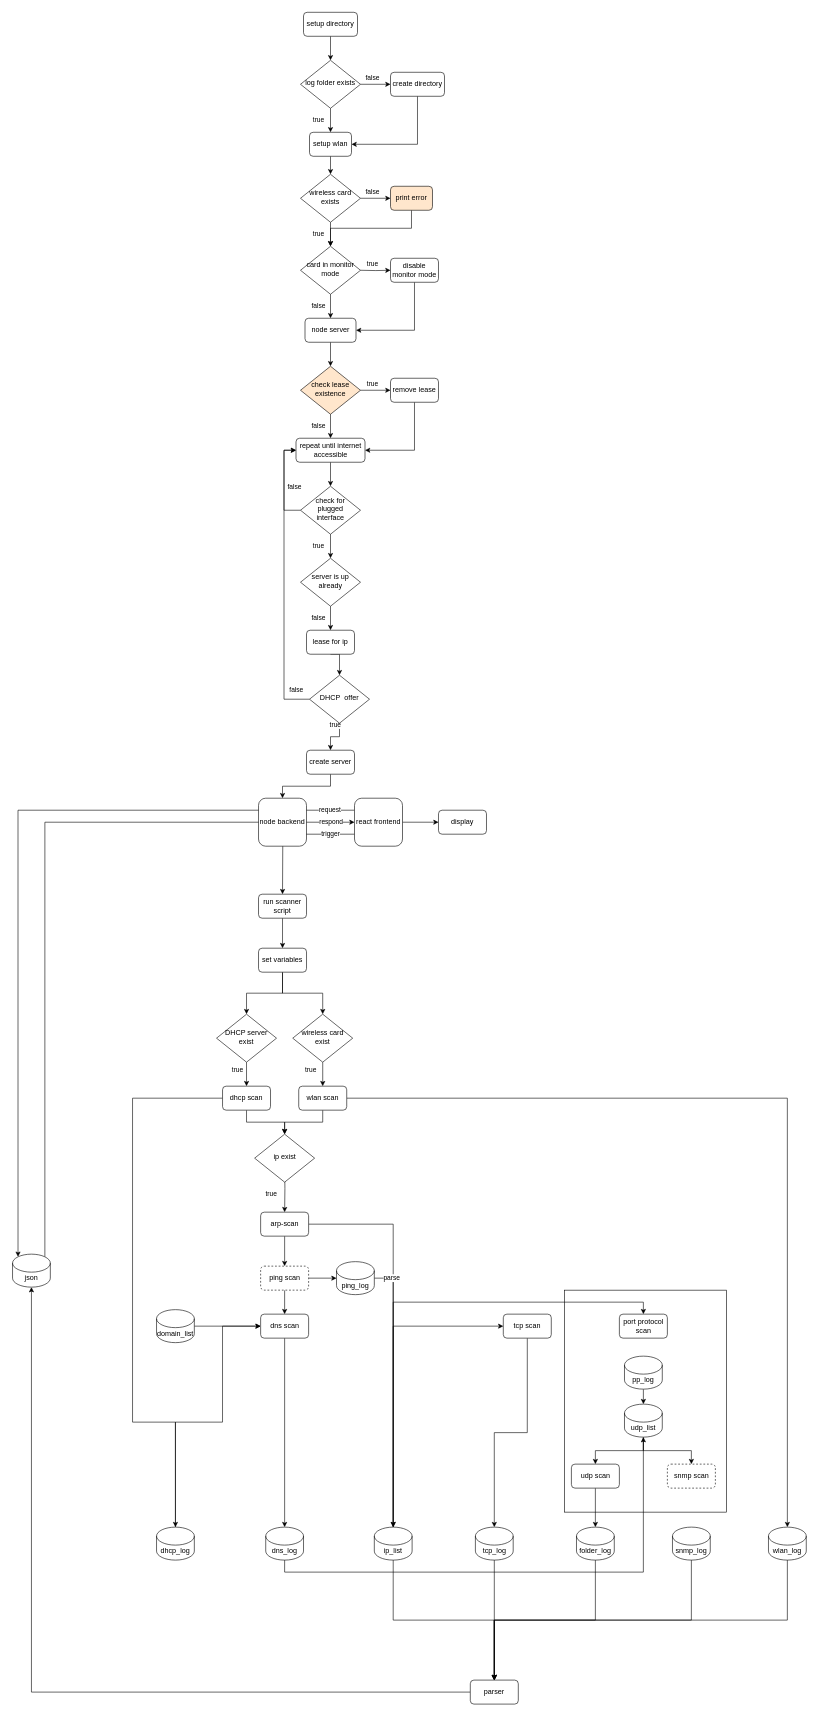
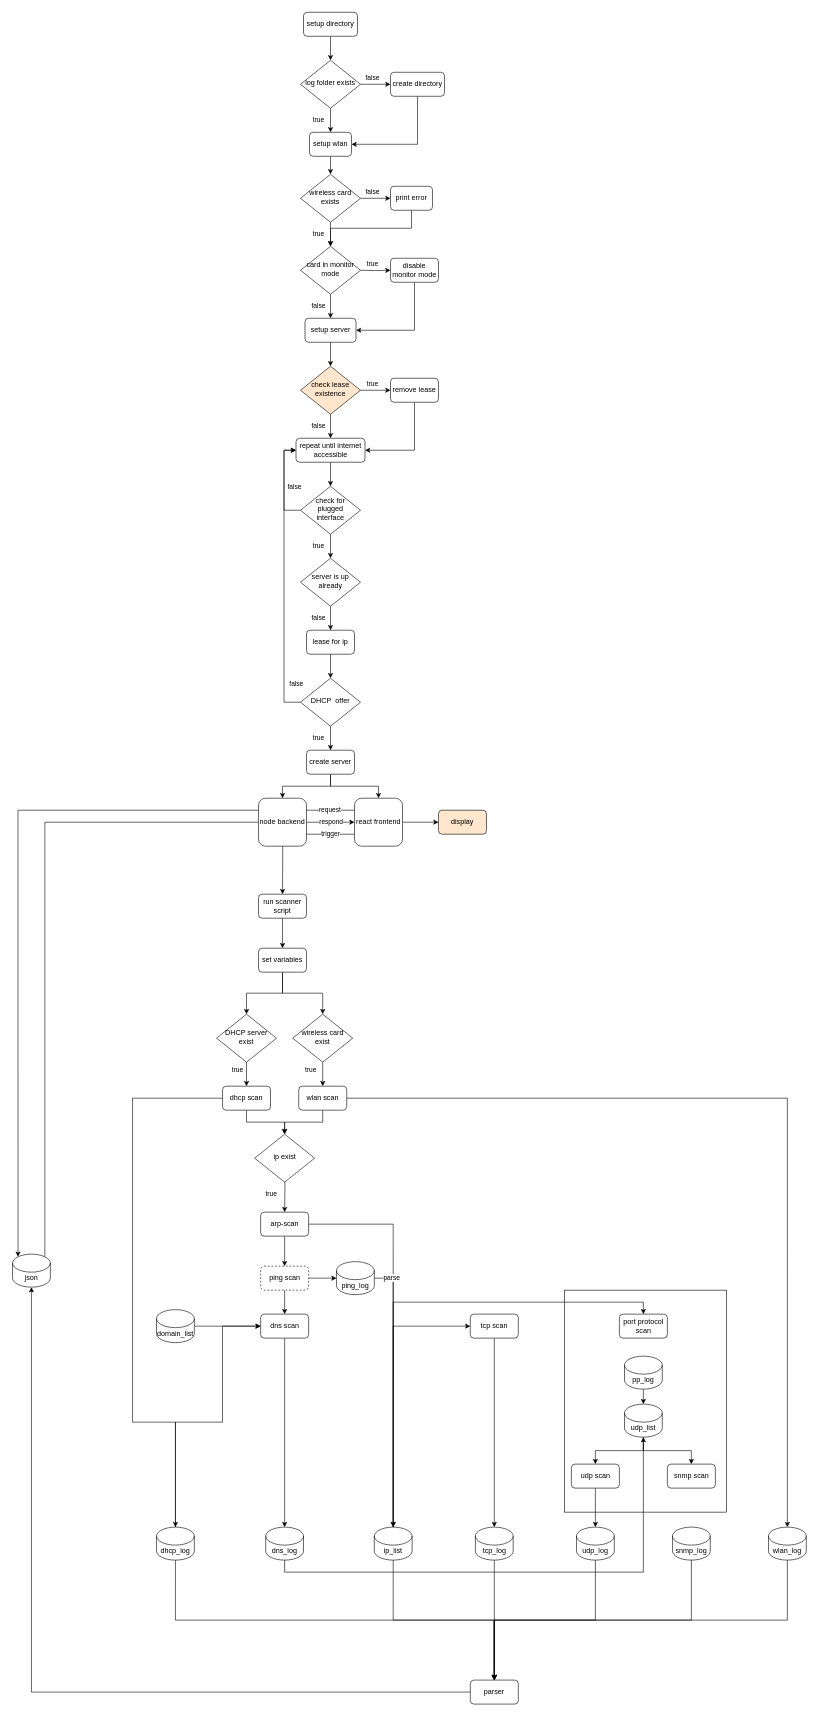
node "print error": fillcolor #ffe6cc -> #ffffff
node "node server": label "node server" -> "setup server"
node "DHCP offer": moved (339, 699) -> (330, 702)
edge "create server" -> "react frontend": added
node "display": fillcolor #ffffff -> #ffe6cc
node "tcp scan": moved (527, 1326) -> (494, 1326)
node "snmp scan": style dashed -> solid
node "folder_log": label "folder_log" -> "udp_log"
edge "dhcp_log" -> "parser": added
